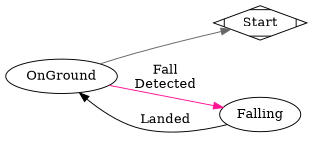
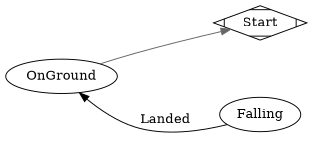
edge "OnGround" -> "Falling": removed, label "Fall Detected"
